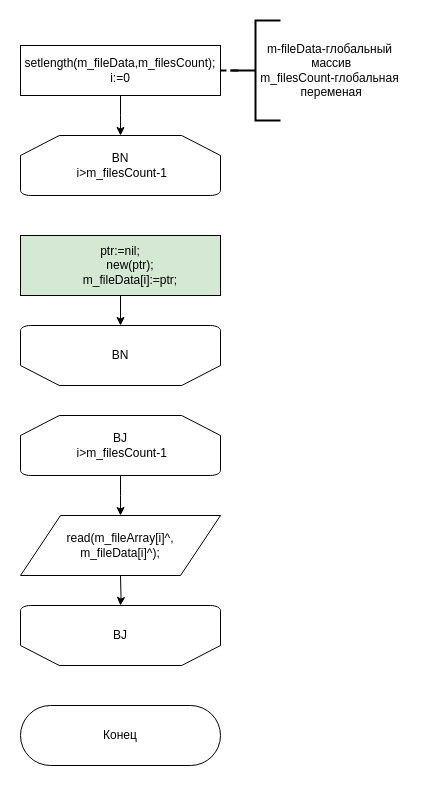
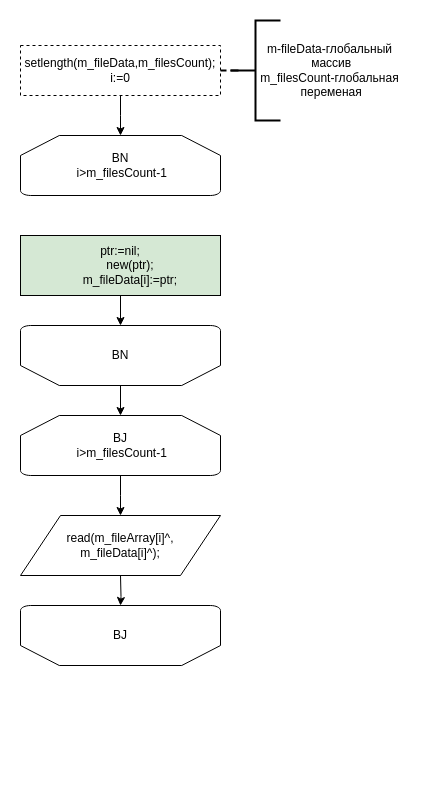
node "setlength(m_fileData,m_filesCount); i:=0": style solid -> dashed
edge "BN" -> "BJ i>m_filesCount-1": added
node "Конец": removed
